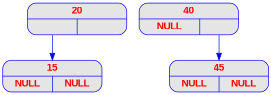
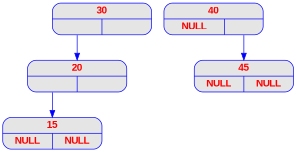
node "30": added
